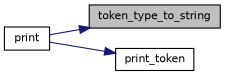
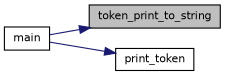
node "token_type_to_string": label "token_type_to_string" -> "token_print_to_string"
node "print": label "print" -> "main"
